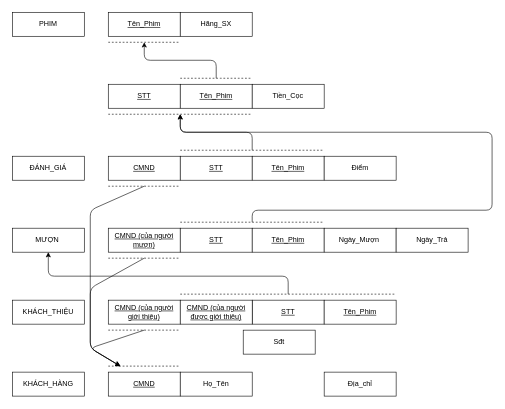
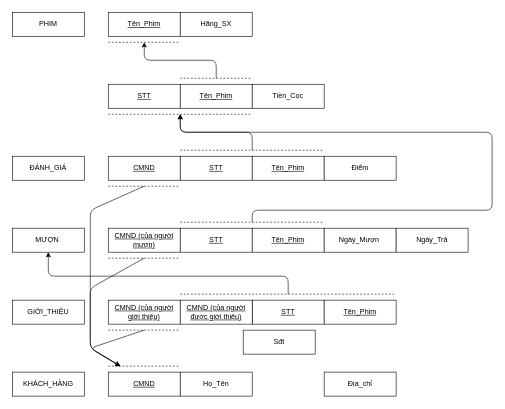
node "KHÁCH_THIỆU": label "KHÁCH_THIỆU" -> "GIỚI_THIỆU"
